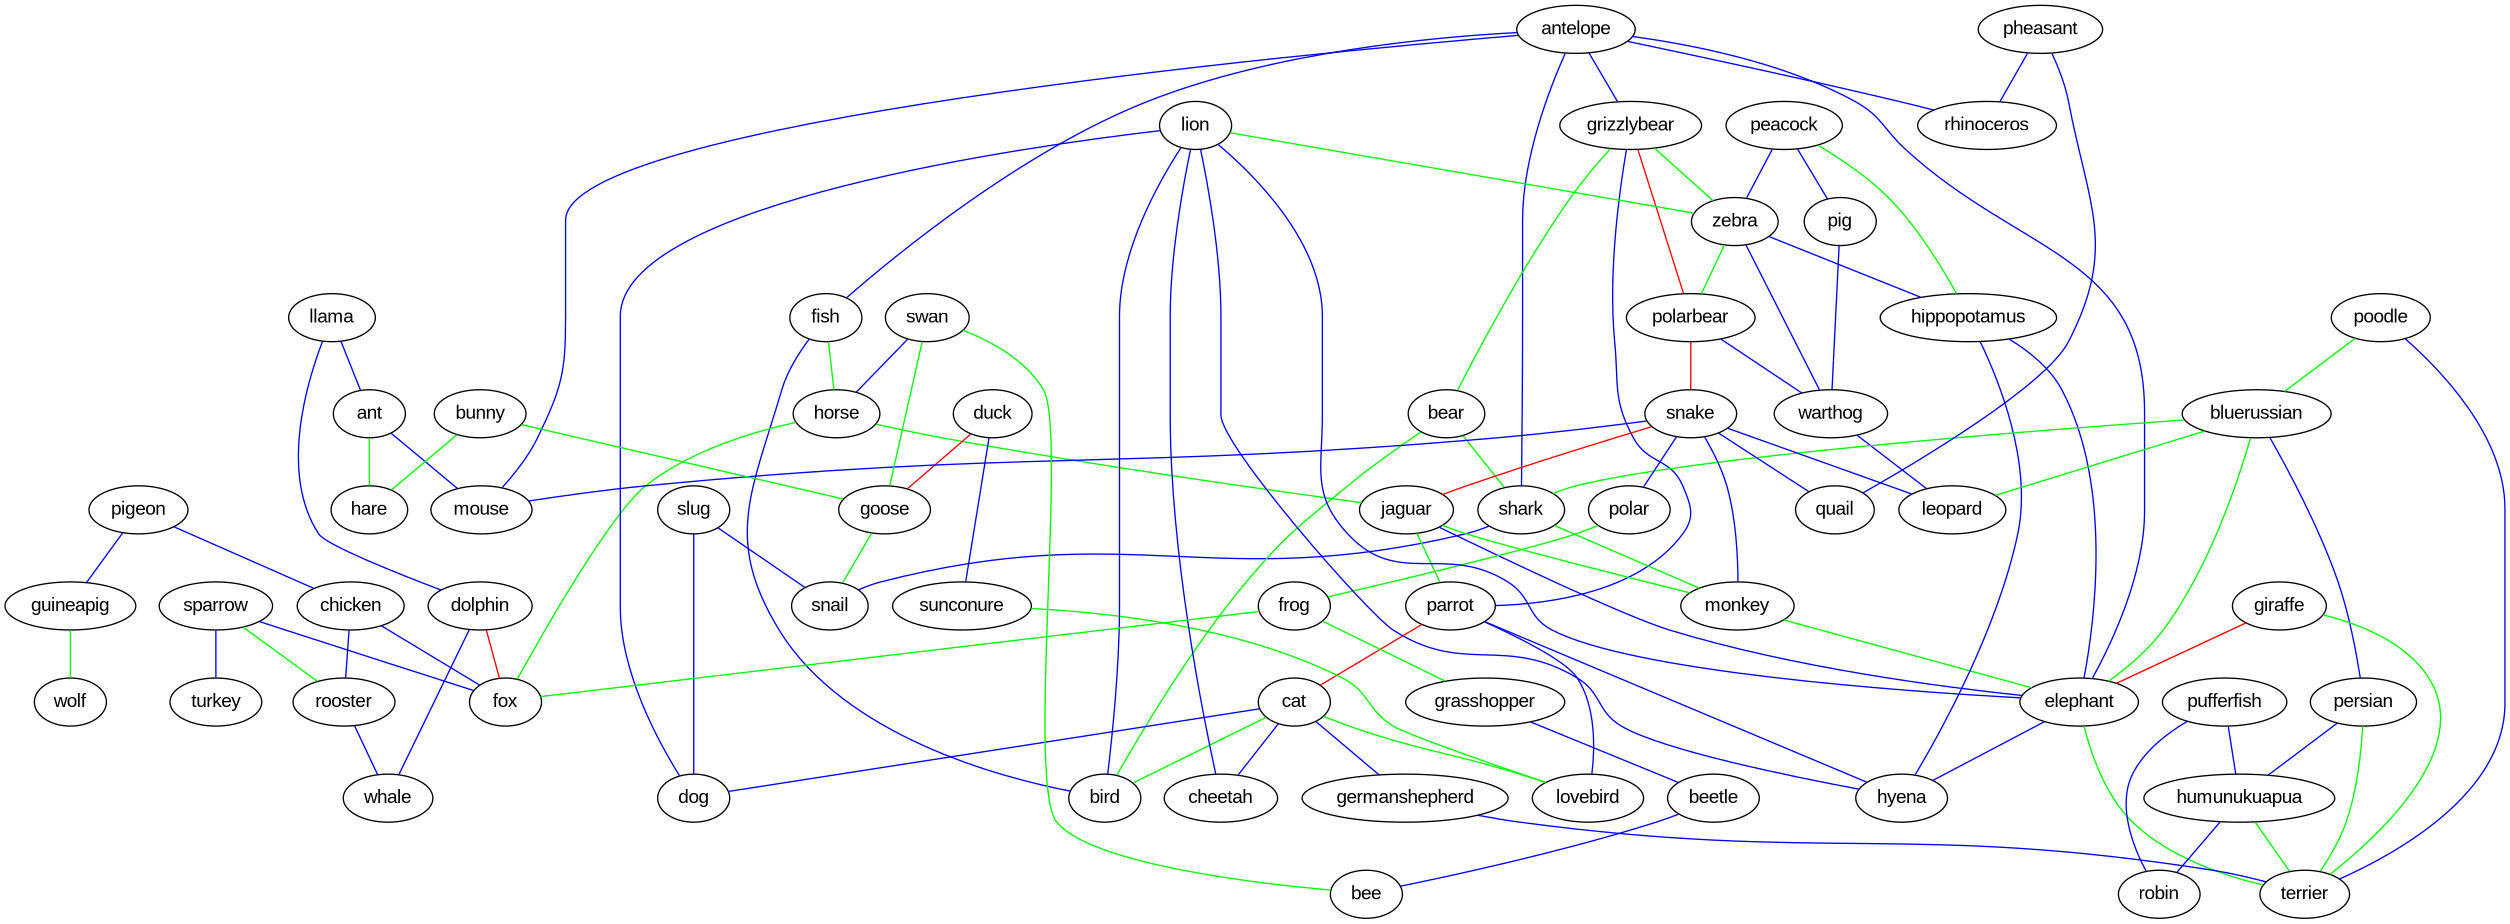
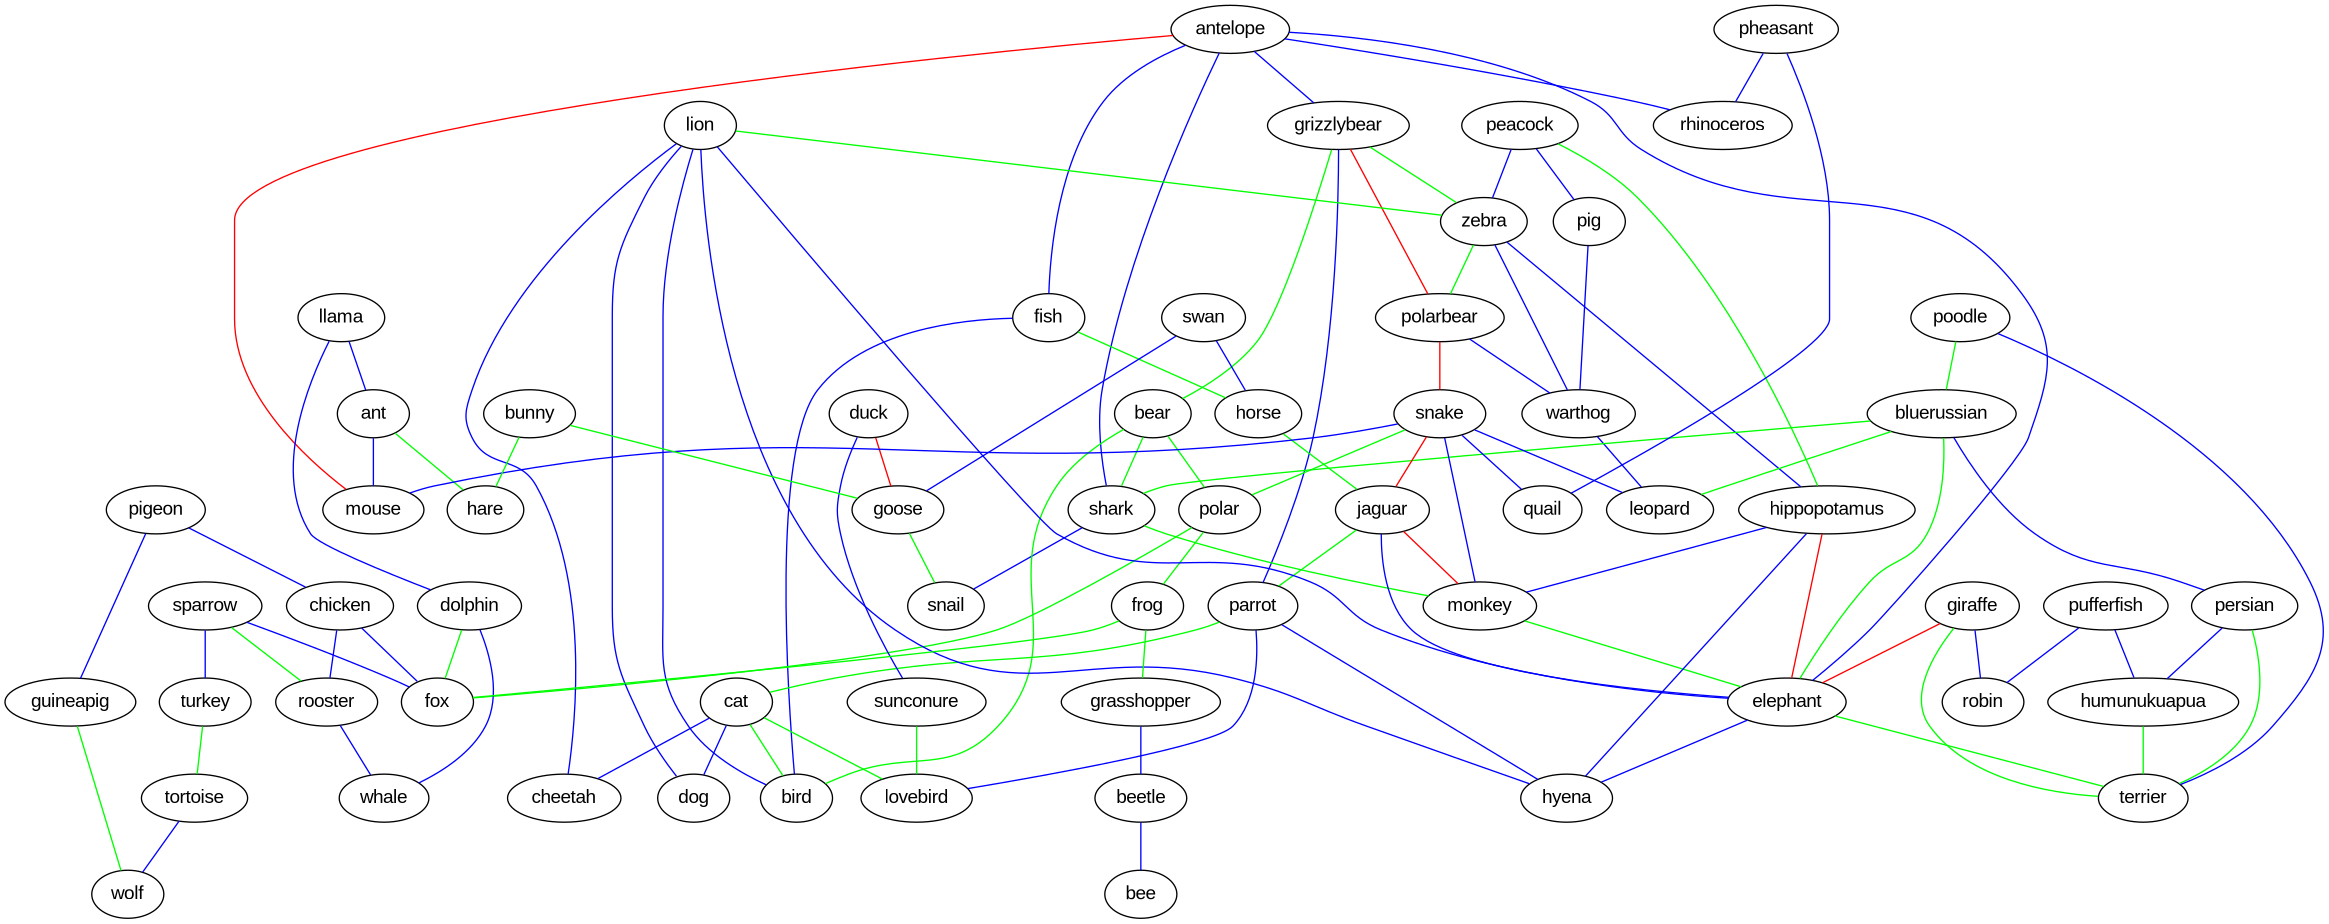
edge "antelope" -- "mouse": color blue -> red
edge "swan" -- "goose": color green -> blue
edge "snake" -- "polar": color blue -> green
edge "bear" -- "polar": added
edge "hippopotamus" -- "elephant": color blue -> red
edge "horse" -- "fox": now "polar" -- "fox"
node "slug": removed
edge "hippopotamus" -- "monkey": added
edge "jaguar" -- "monkey": color green -> red
edge "dolphin" -- "fox": color red -> green
edge "parrot" -- "cat": color red -> green
edge "swan" -- "bee": removed
node "tortoise": added
node "germanshepherd": removed
edge "humunukuapua" -- "robin": now "giraffe" -- "robin"
